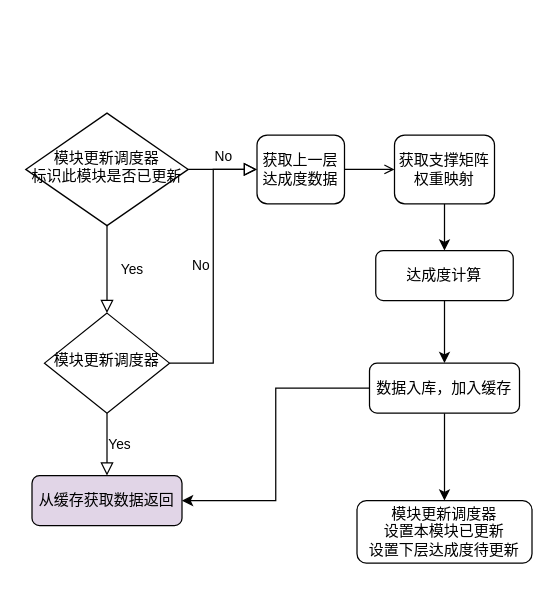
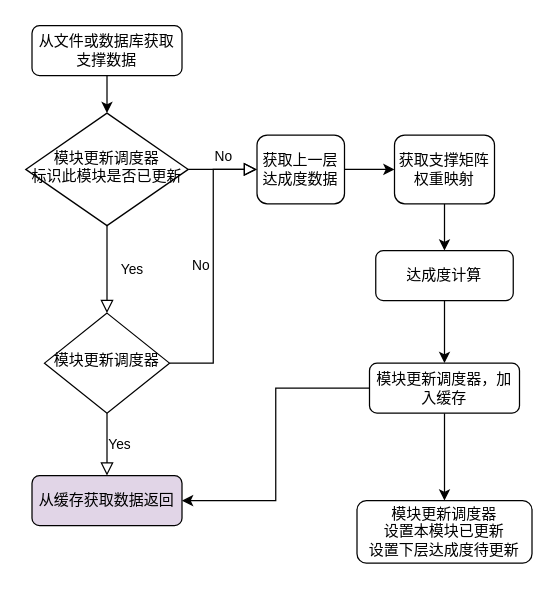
node "从文件或数据库获取支撑数据": added
edge "从文件或数据库获取支撑数据" -> "模块更新调度器 标识此模块是否已更新": added
edge "获取上一层达成度数据" -> "获取支撑矩阵权重映射": arrowhead open -> classic
node "数据入库，加入缓存": label "数据入库，加入缓存" -> "模块更新调度器，加入缓存"
